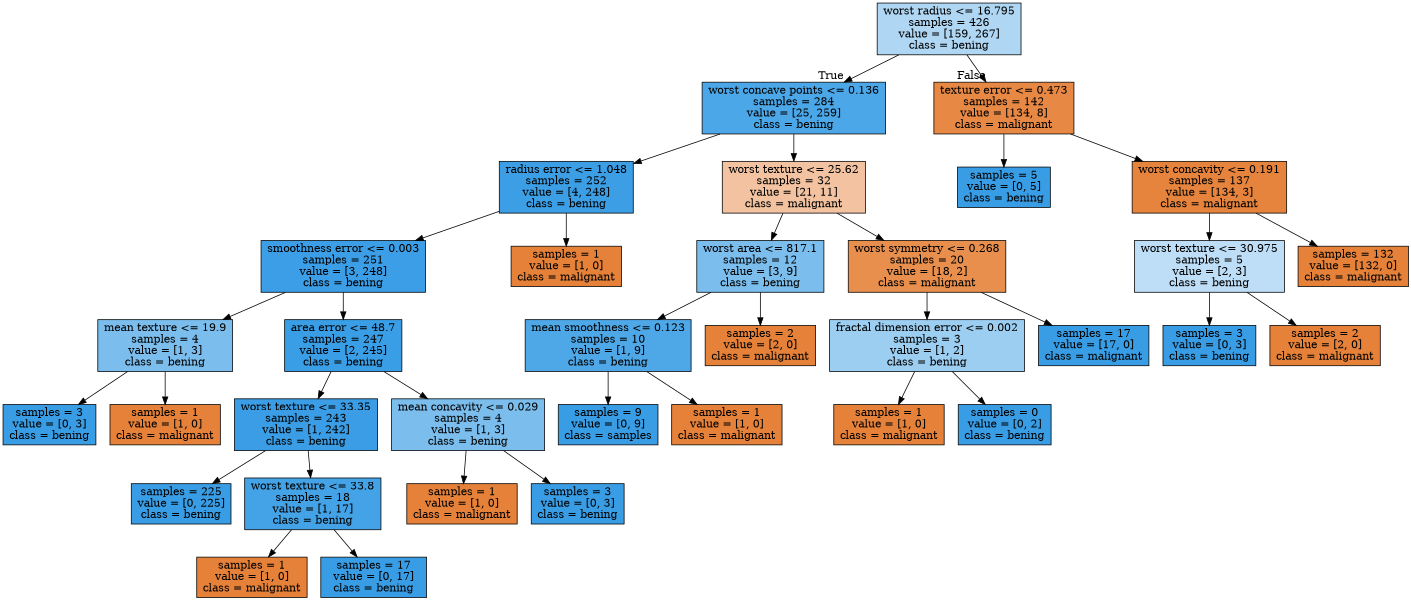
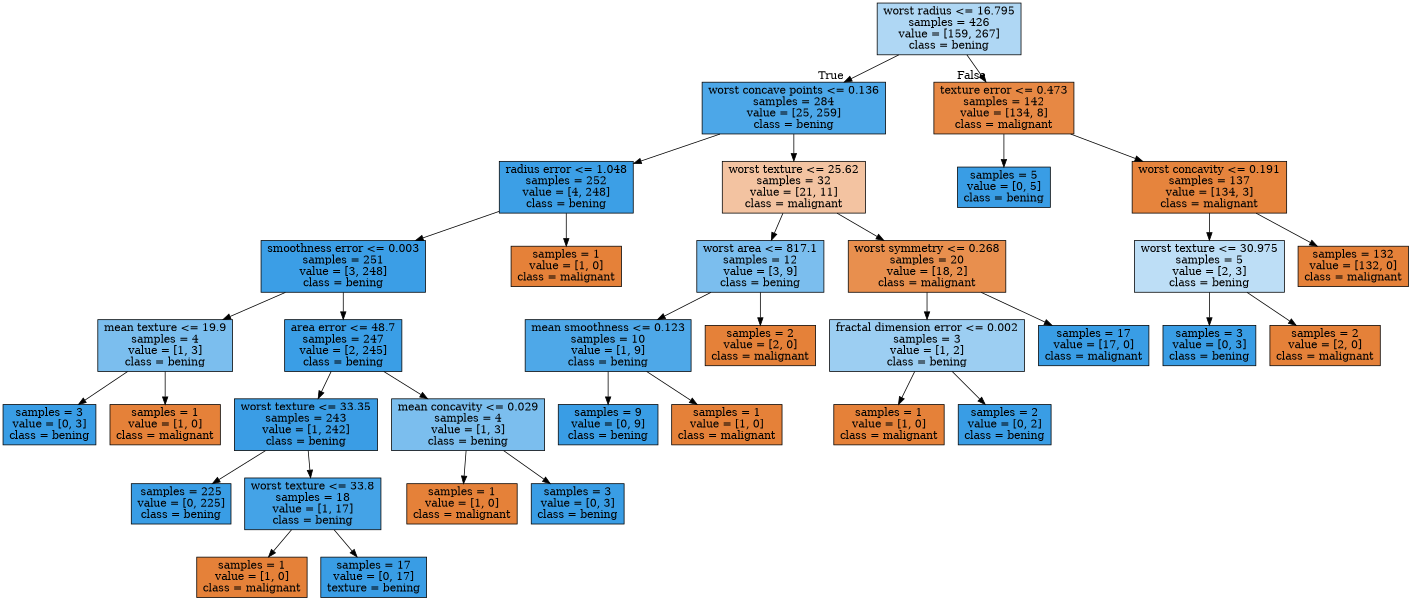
node "samples = 9 value = [0, 9] class = samples": label "samples = 9 value = [0, 9] class = samples" -> "samples = 9 value = [0, 9] class = bening"
node "samples = 0 value = [0, 2] class = bening": label "samples = 0 value = [0, 2] class = bening" -> "samples = 2 value = [0, 2] class = bening"
node "samples = 17 value = [0, 17] class = bening": label "samples = 17 value = [0, 17] class = bening" -> "samples = 17 value = [0, 17] texture = bening"
